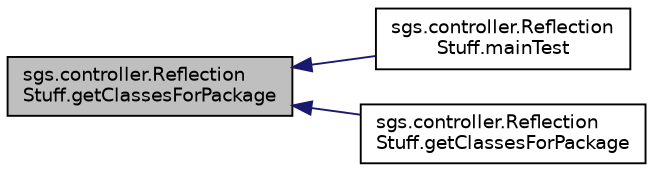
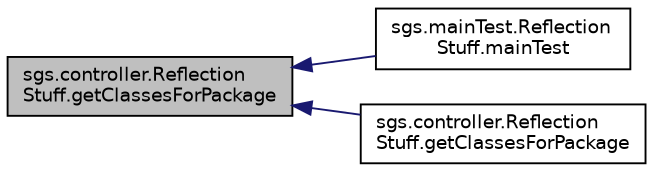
node "sgs.controller.Reflection Stuff.mainTest": label "sgs.controller.Reflection Stuff.mainTest" -> "sgs.mainTest.Reflection Stuff.mainTest"
